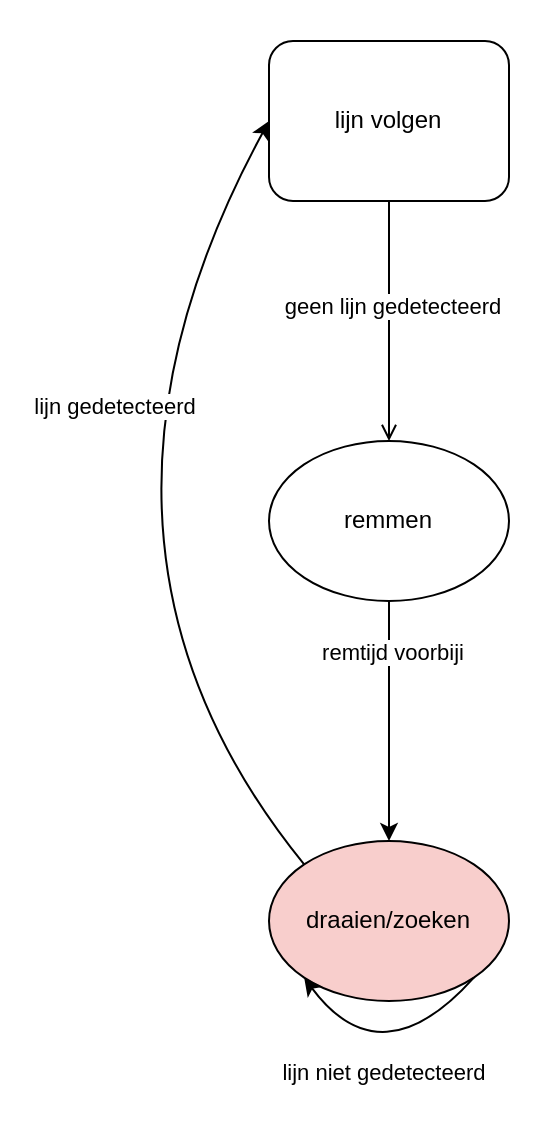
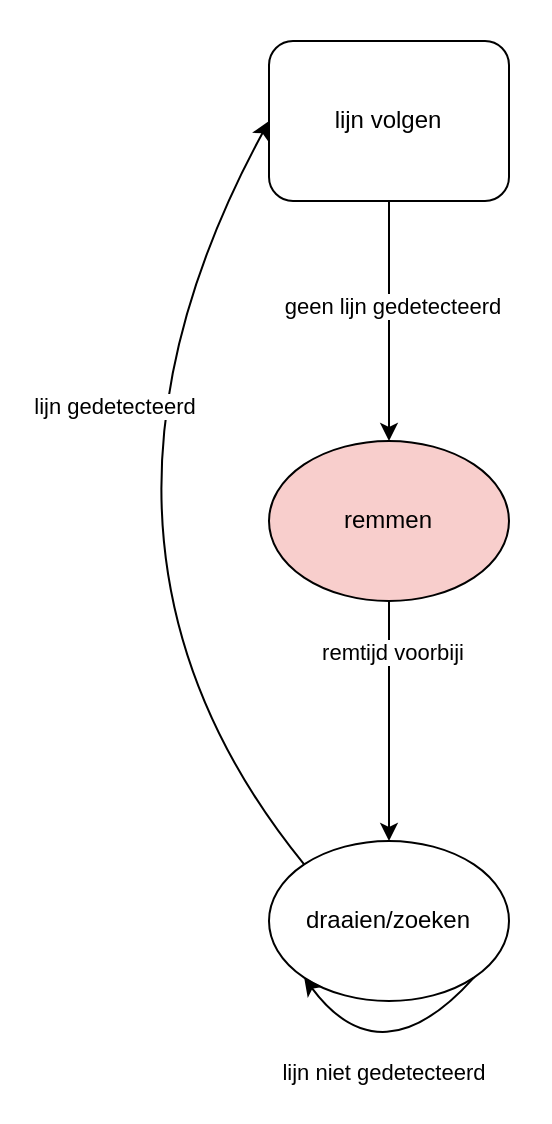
edge "lijn volgen" -> "remmen": arrowhead open -> classic
node "remmen": fillcolor #ffffff -> #f8cecc
node "draaien/zoeken": fillcolor #f8cecc -> #ffffff
